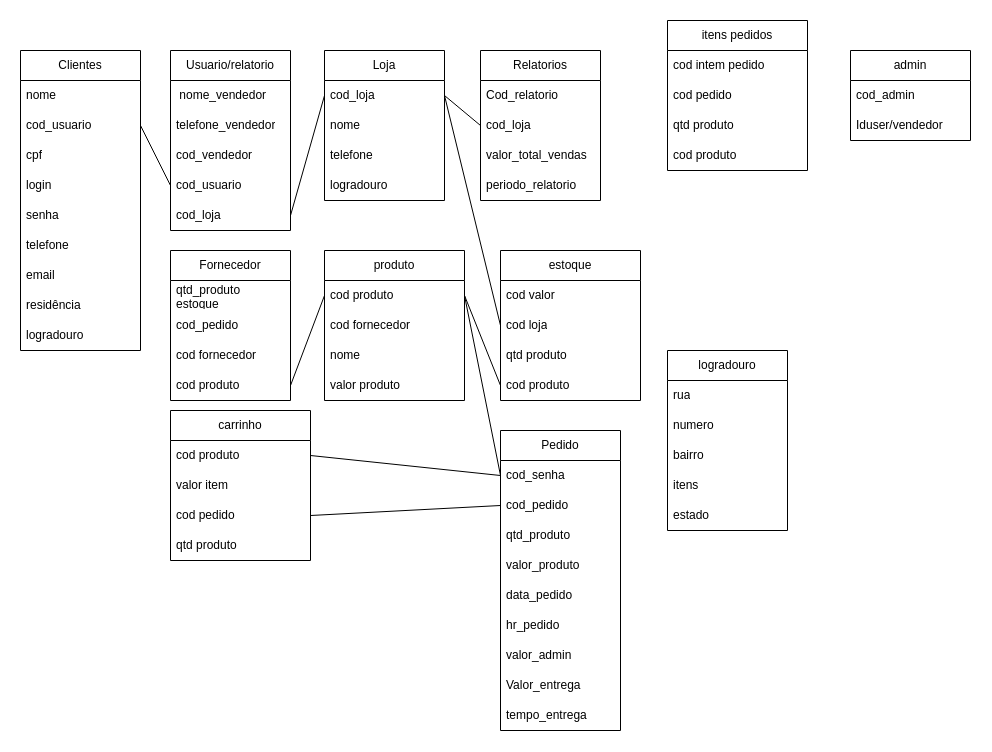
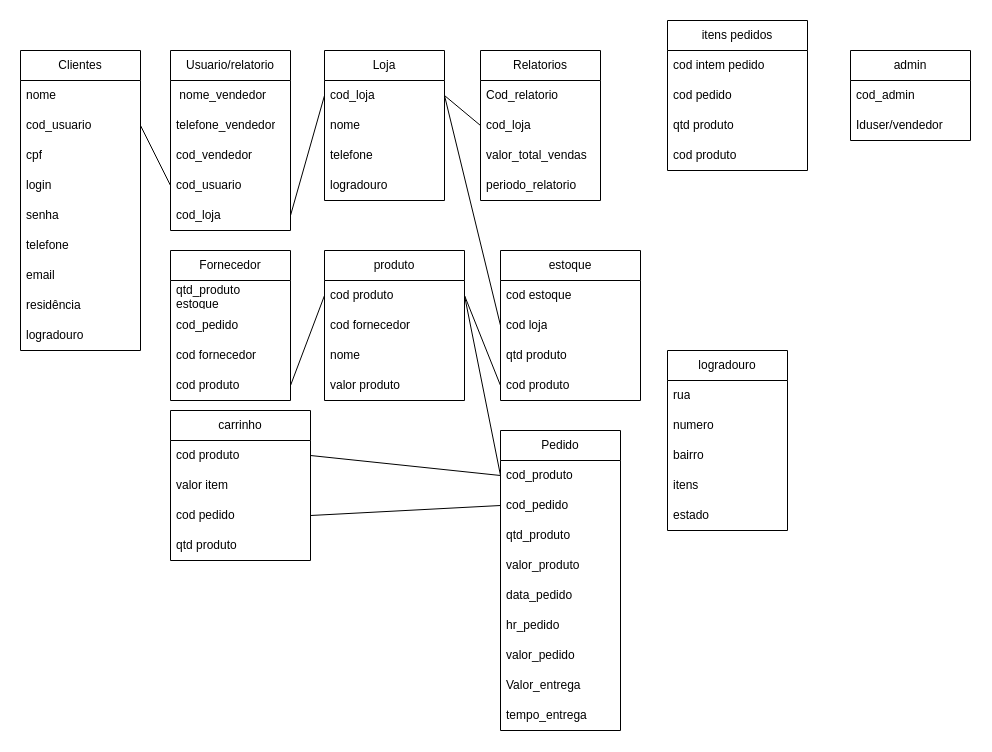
node "cod valor": label "cod valor" -> "cod estoque"
node "cod_senha": label "cod_senha" -> "cod_produto"
node "valor_admin": label "valor_admin" -> "valor_pedido"
